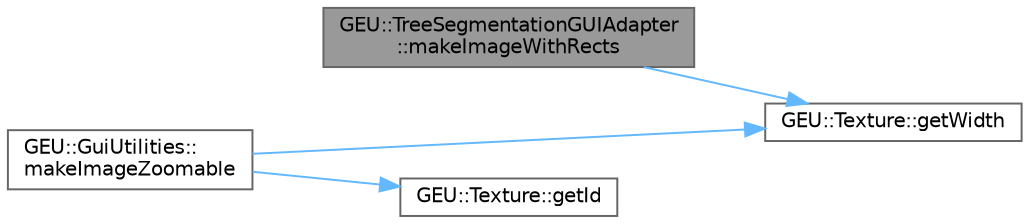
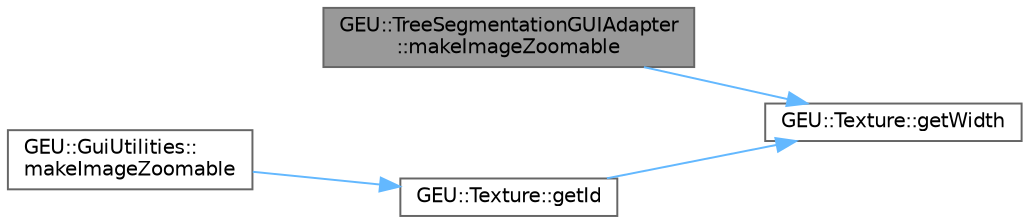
node "GEU::TreeSegmentationGUIAdapter ::makeImageWithRects": label "GEU::TreeSegmentationGUIAdapter ::makeImageWithRects" -> "GEU::TreeSegmentationGUIAdapter ::makeImageZoomable"
edge "GEU::GuiUtilities:: makeImageZoomable" -> "GEU::Texture::getWidth": now "GEU::Texture::getId" -> "GEU::Texture::getWidth"
